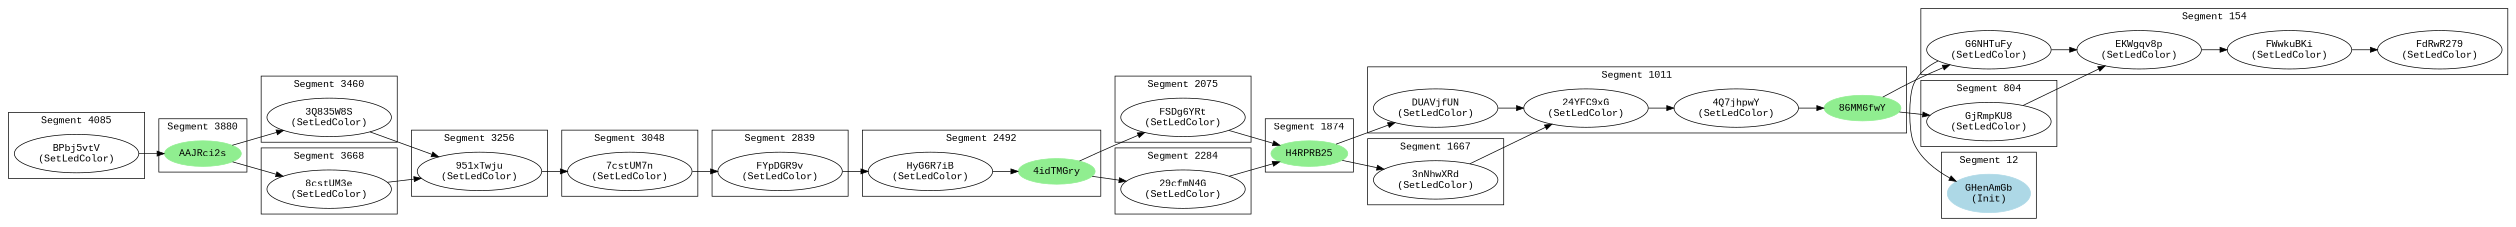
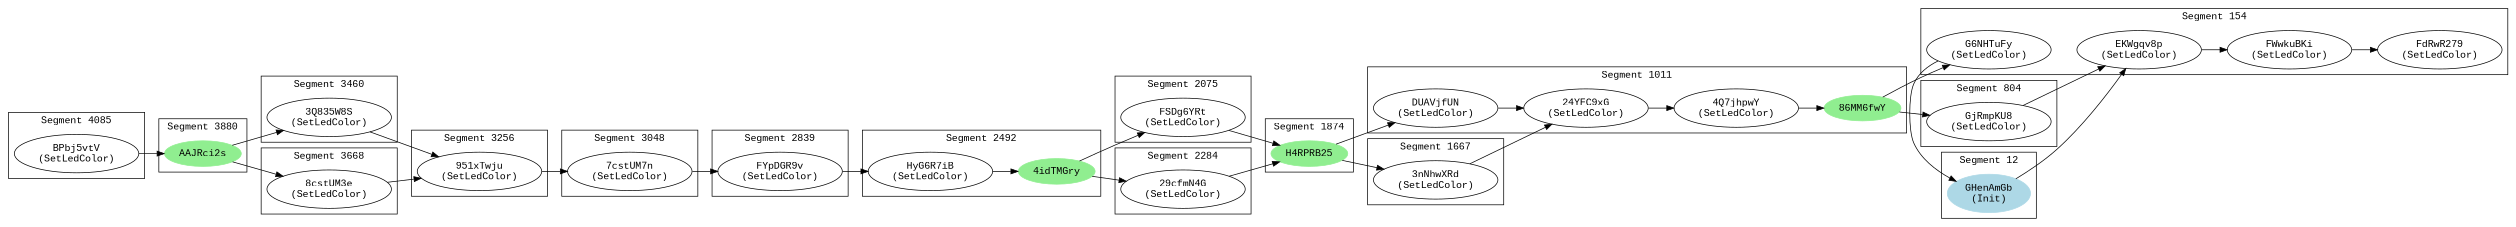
edge "G6NHTuFy (SetLedColor)" -> "EKWgqv8p (SetLedColor)": now "GHenAmGb (Init)" -> "EKWgqv8p (SetLedColor)"
